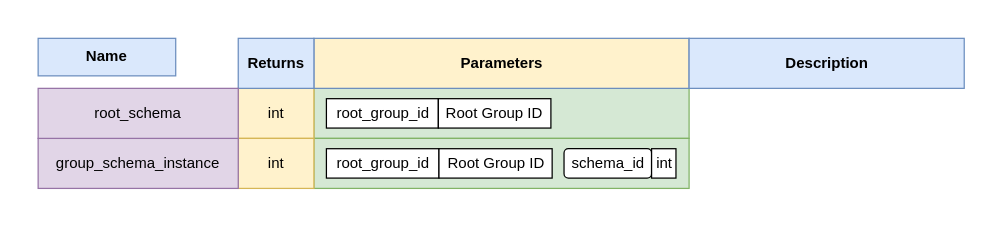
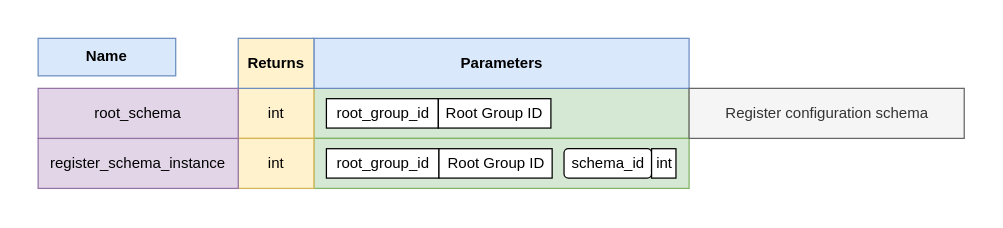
node "Returns": fillcolor #dae8fc -> #fff2cc
node "Parameters": fillcolor #fff2cc -> #dae8fc
node "Description": removed
node "Register configuration schema": added
node "group_schema_instance": label "group_schema_instance" -> "register_schema_instance"
